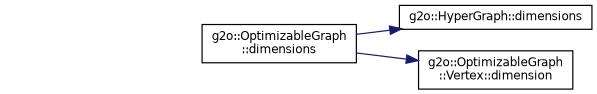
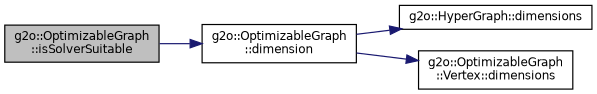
node "g2o::OptimizableGraph ::isSolverSuitable": added
node "g2o::OptimizableGraph ::dimensions": label "g2o::OptimizableGraph ::dimensions" -> "g2o::OptimizableGraph ::dimension"
node "g2o::OptimizableGraph ::Vertex::dimension": label "g2o::OptimizableGraph ::Vertex::dimension" -> "g2o::OptimizableGraph ::Vertex::dimensions"
